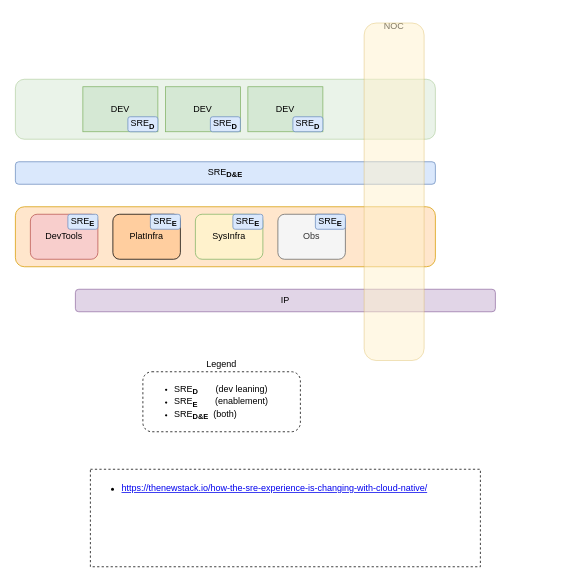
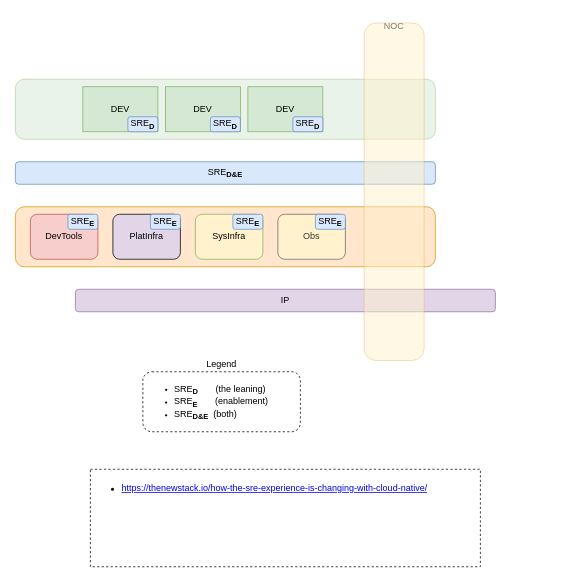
node "PlatInfra": fillcolor #ffce9f -> #e1d5e7
node "Obs": fillcolor #f5f5f5 -> #fff2cc
node "SRED (dev leaning) SREE (enablement) SRED&E (both)": label "SRED (dev leaning) SREE (enablement) SRED&E (both)" -> "SRED (the leaning) SREE (enablement) SRED&E (both)"
